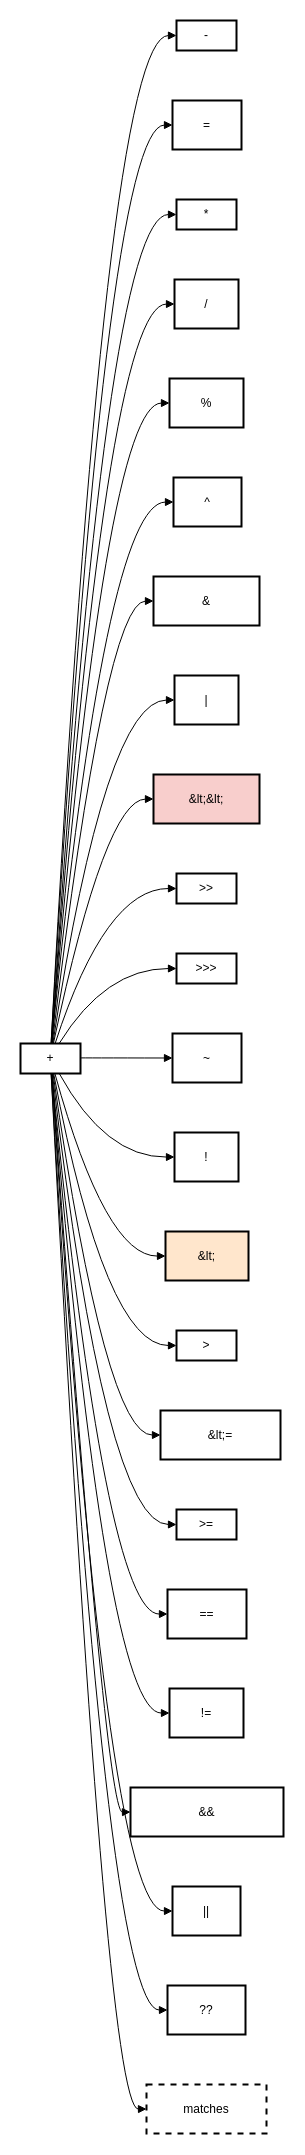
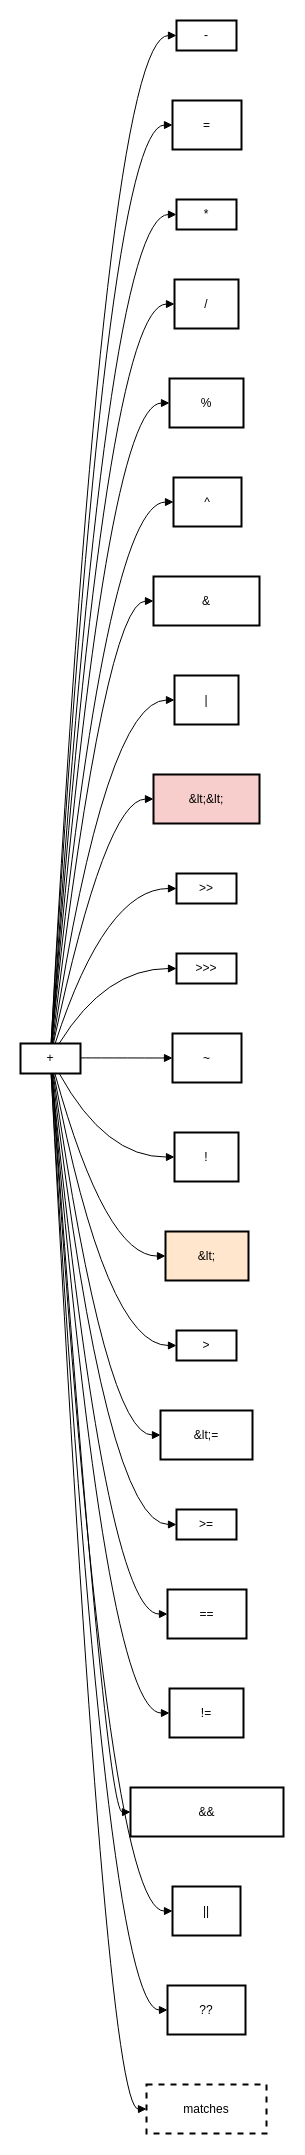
node "&lt;=": size 120x49 -> 92x49
